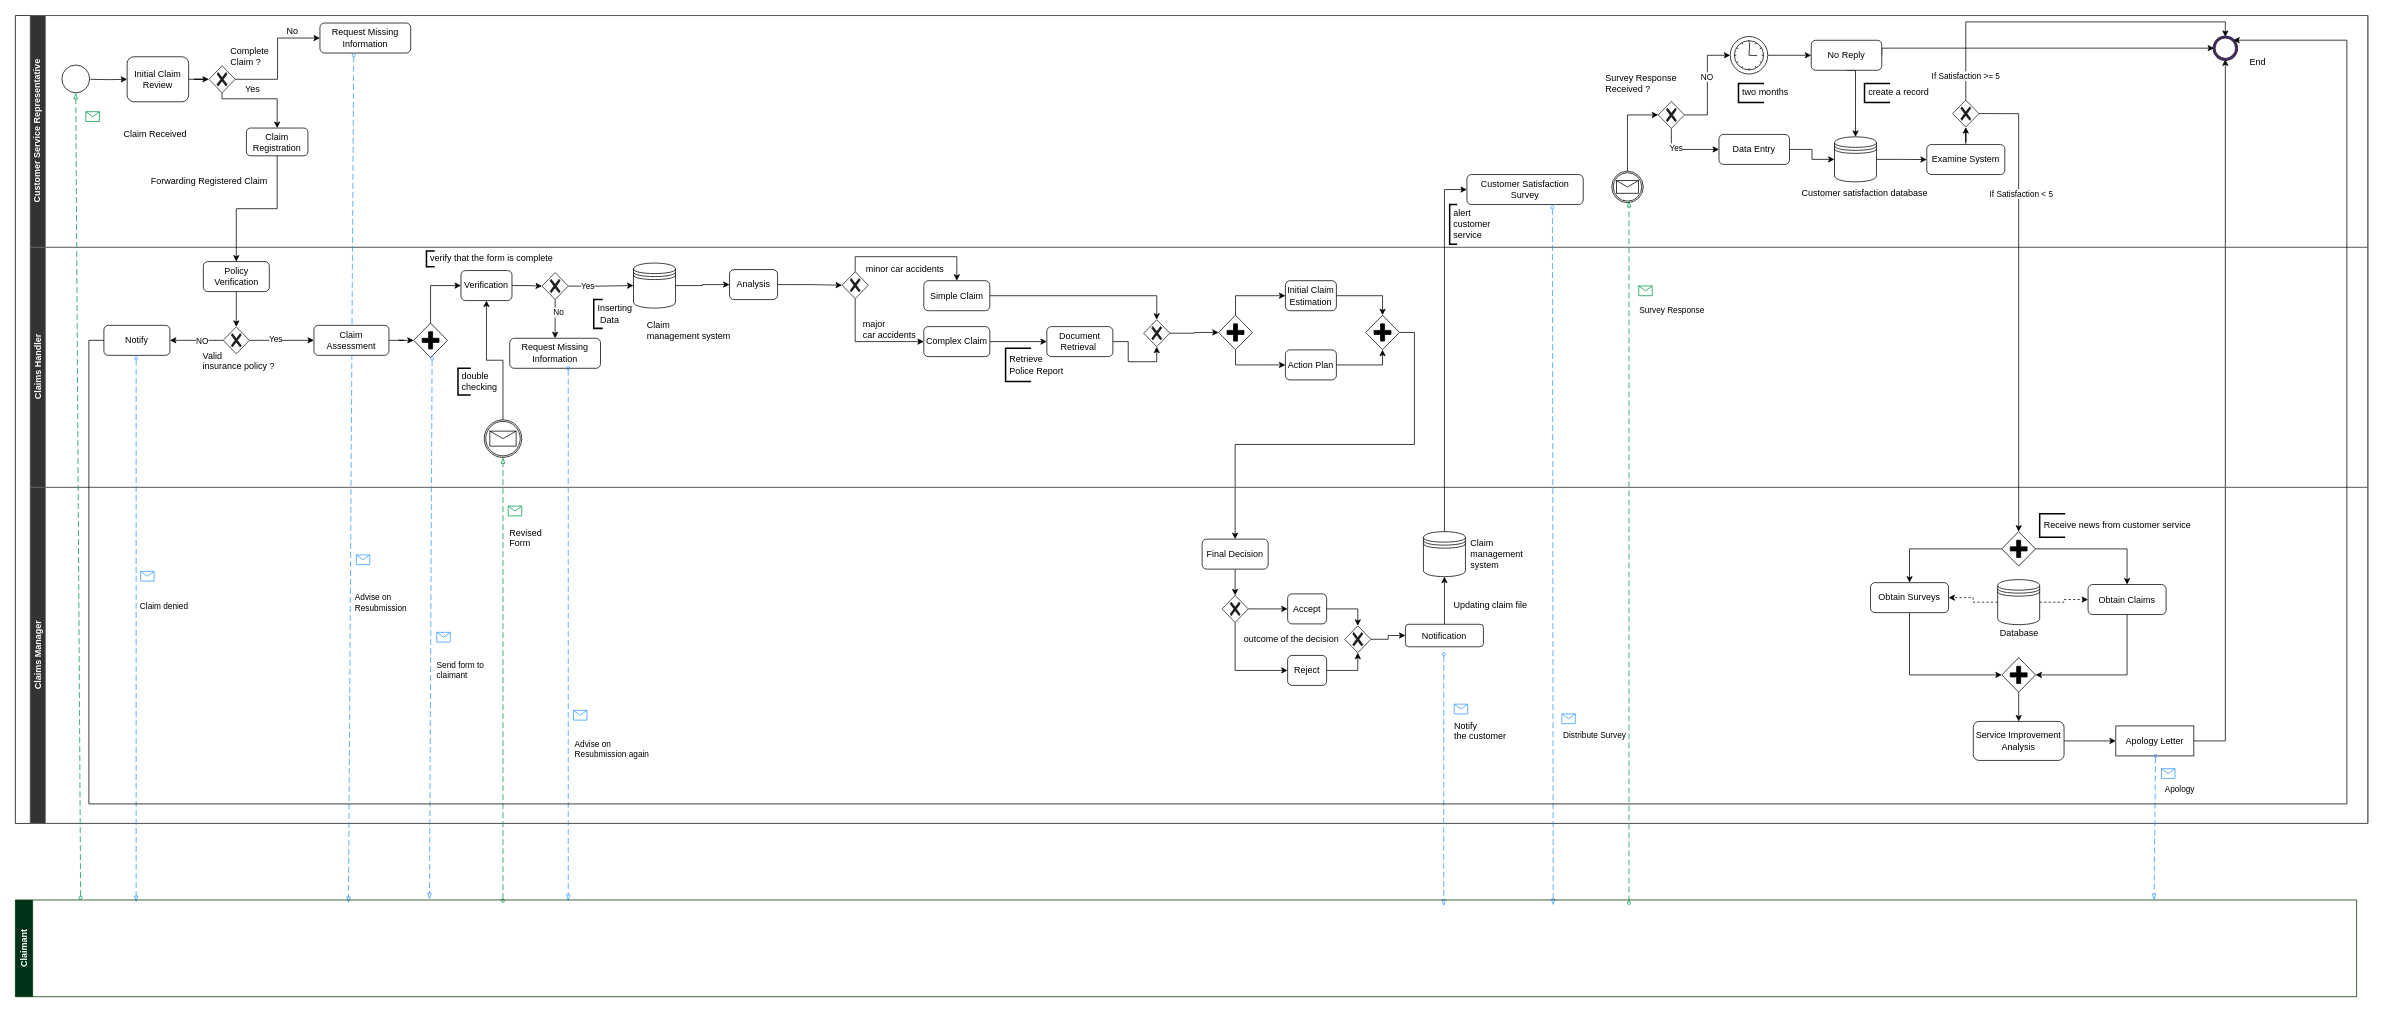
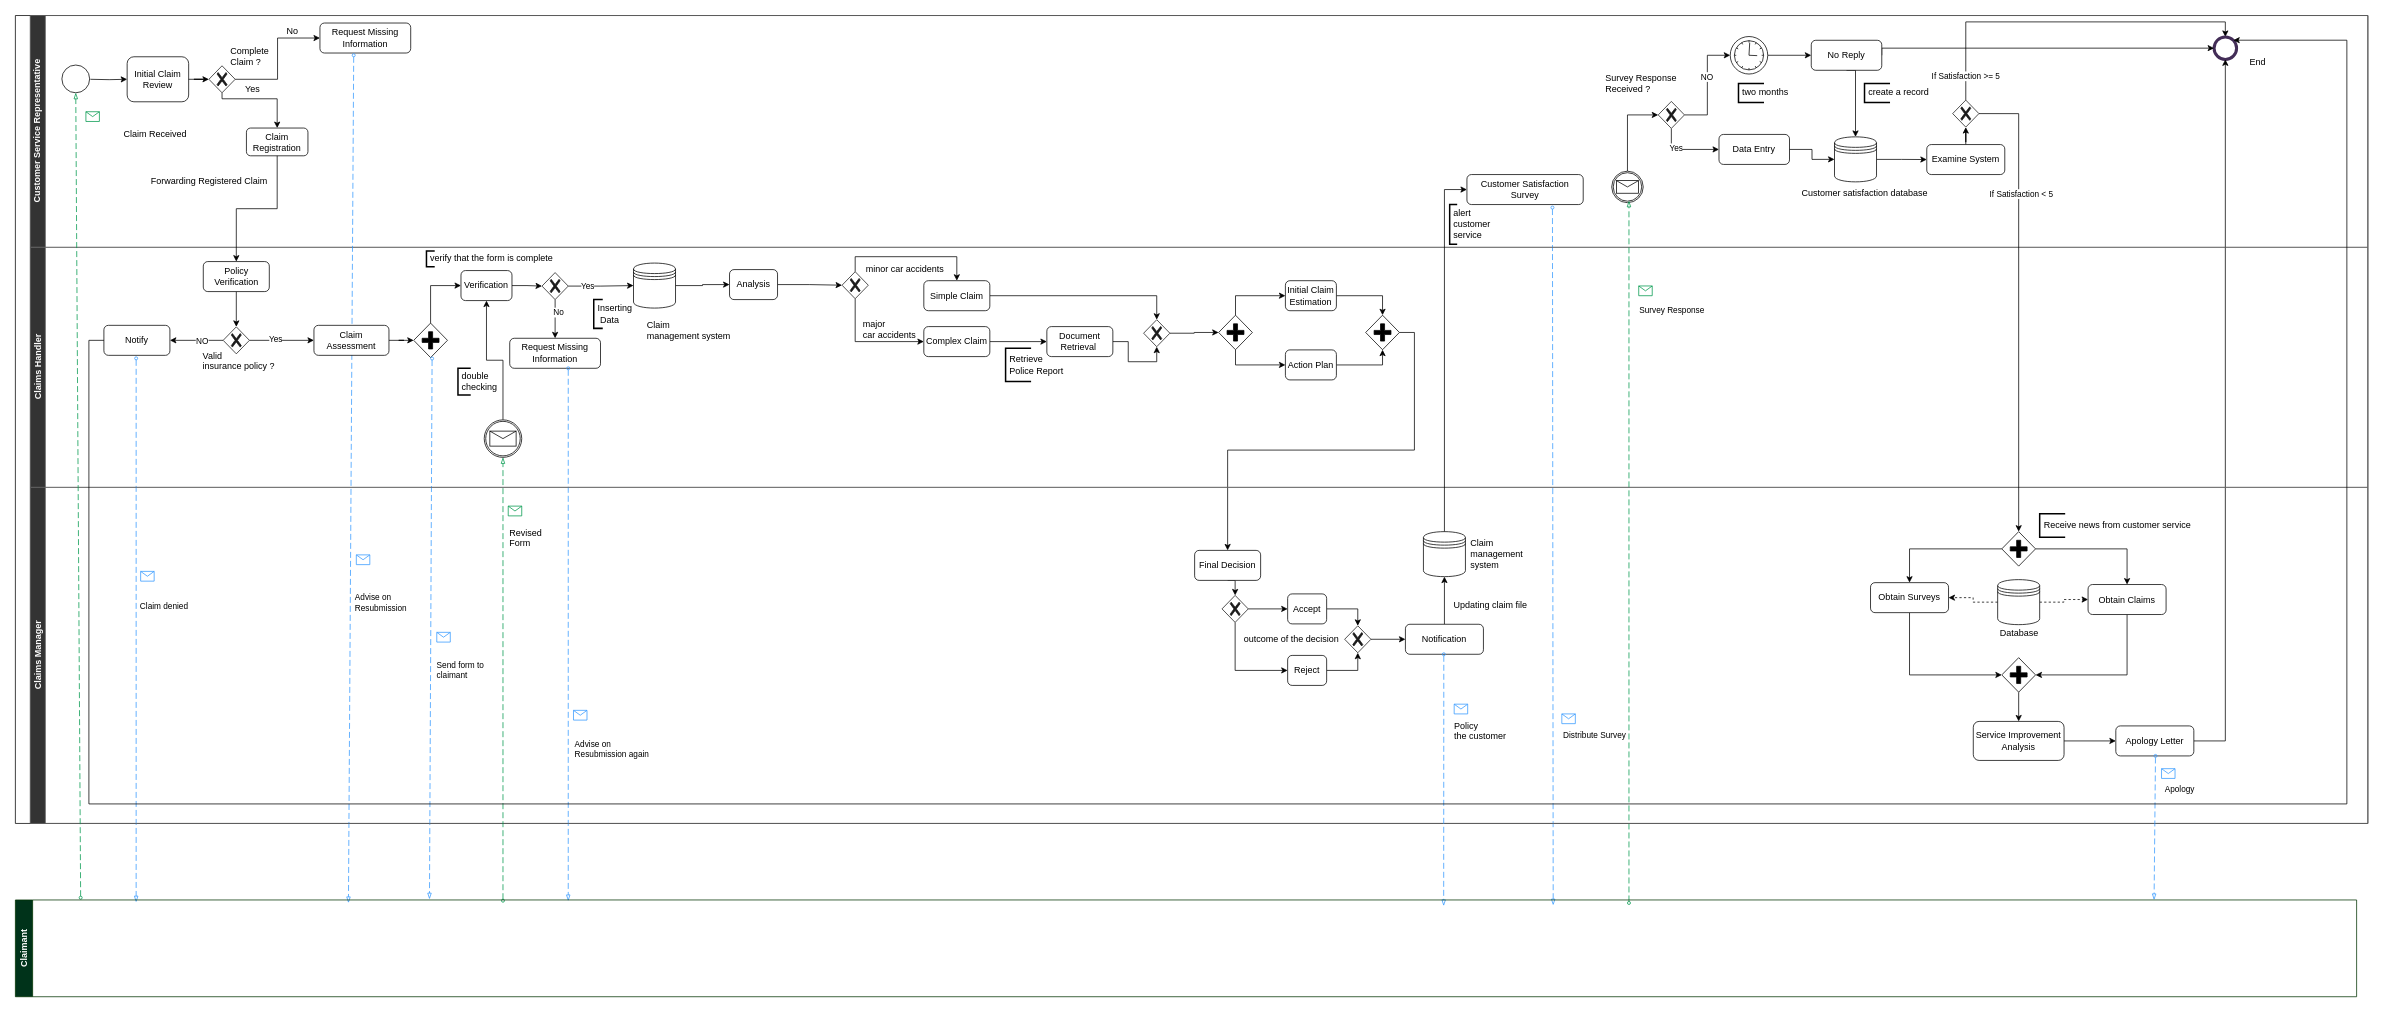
node "Final Decision": moved (1235, 554) -> (1227, 565)
node "Notification": size 78x23 -> 78x30
node "Notify the customer": label "Notify the customer" -> "Policy the customer"
node "Apology Letter": shape rectangle -> rounded rectangle
